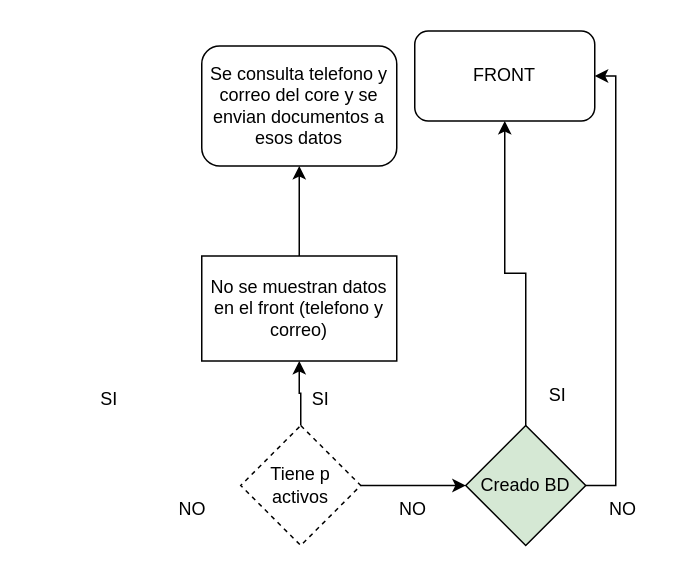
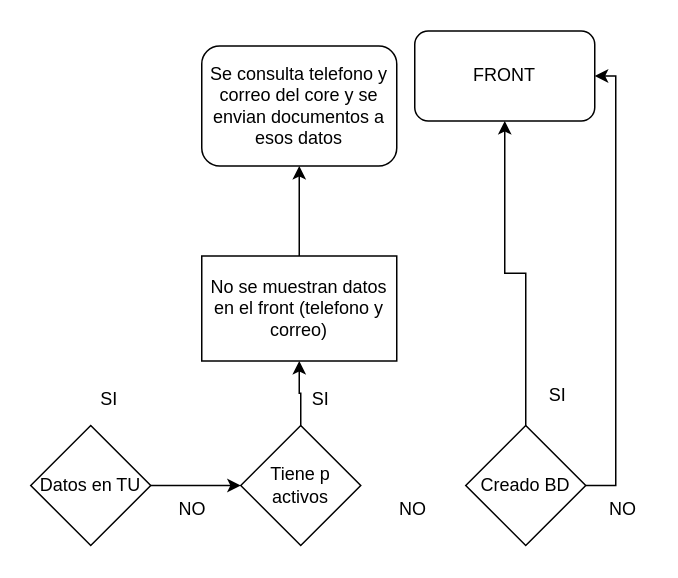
node "Datos en TU": added
edge "Datos en TU" -> "Tiene p activos": added
node "Tiene p activos": style dashed -> solid
edge "Tiene p activos" -> "Creado BD": removed
node "Creado BD": fillcolor #d5e8d4 -> #ffffff
